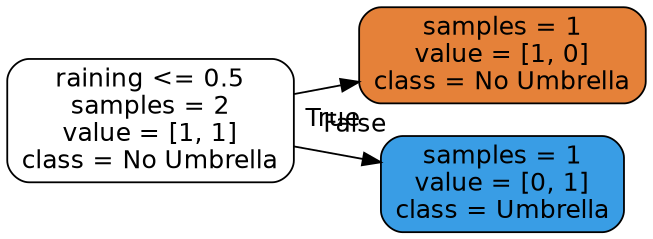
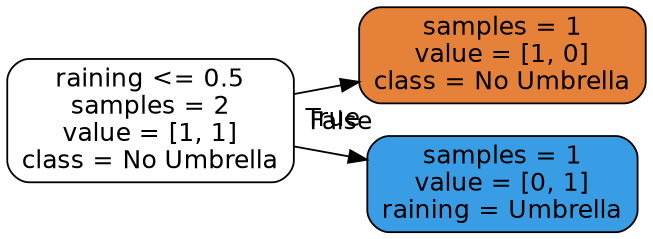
node "samples = 1 value = [0, 1] class = Umbrella": label "samples = 1 value = [0, 1] class = Umbrella" -> "samples = 1 value = [0, 1] raining = Umbrella"
